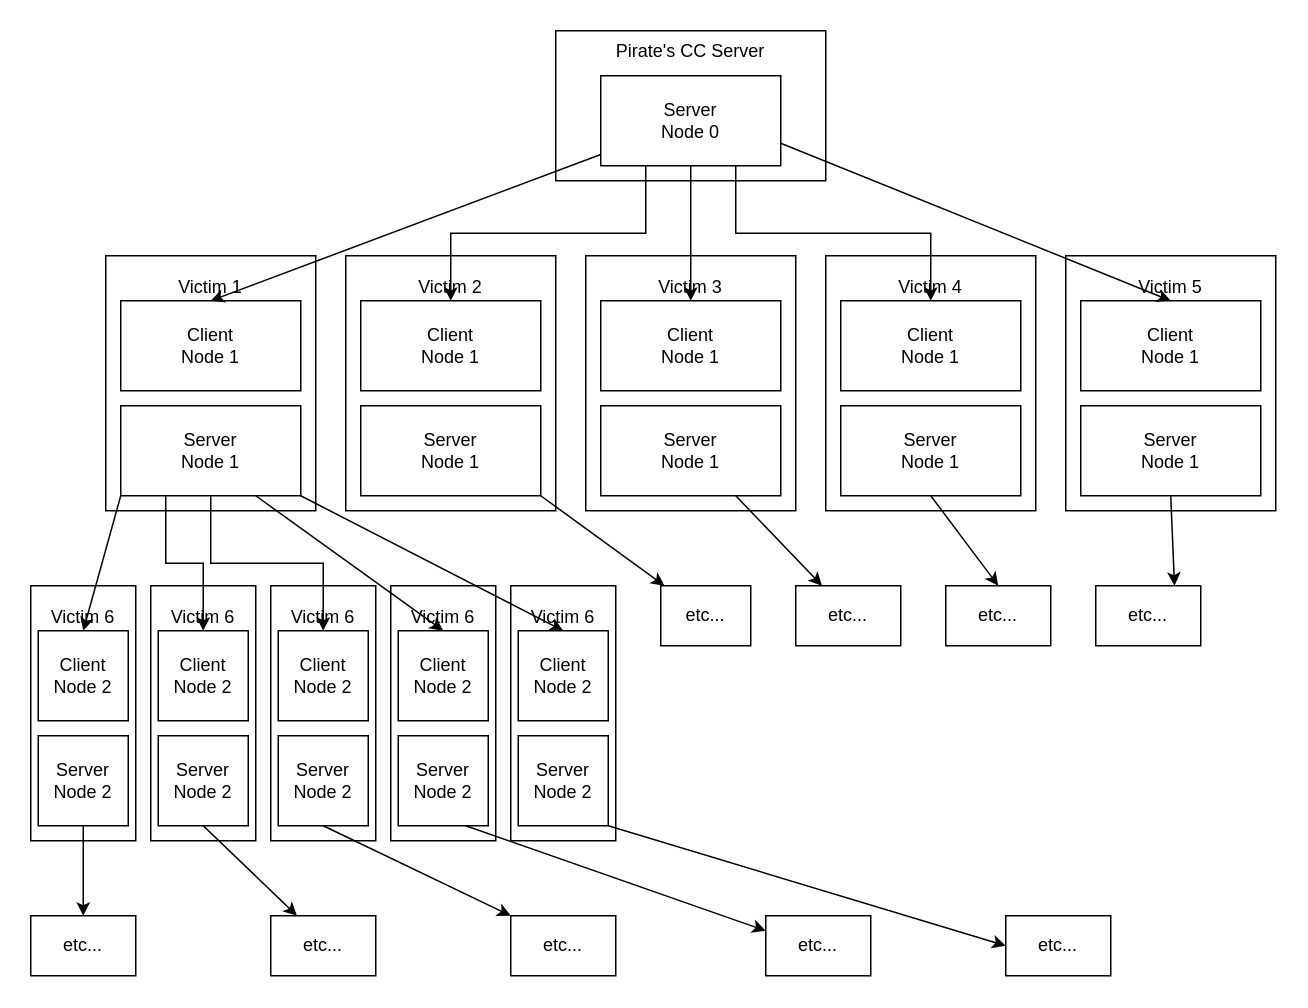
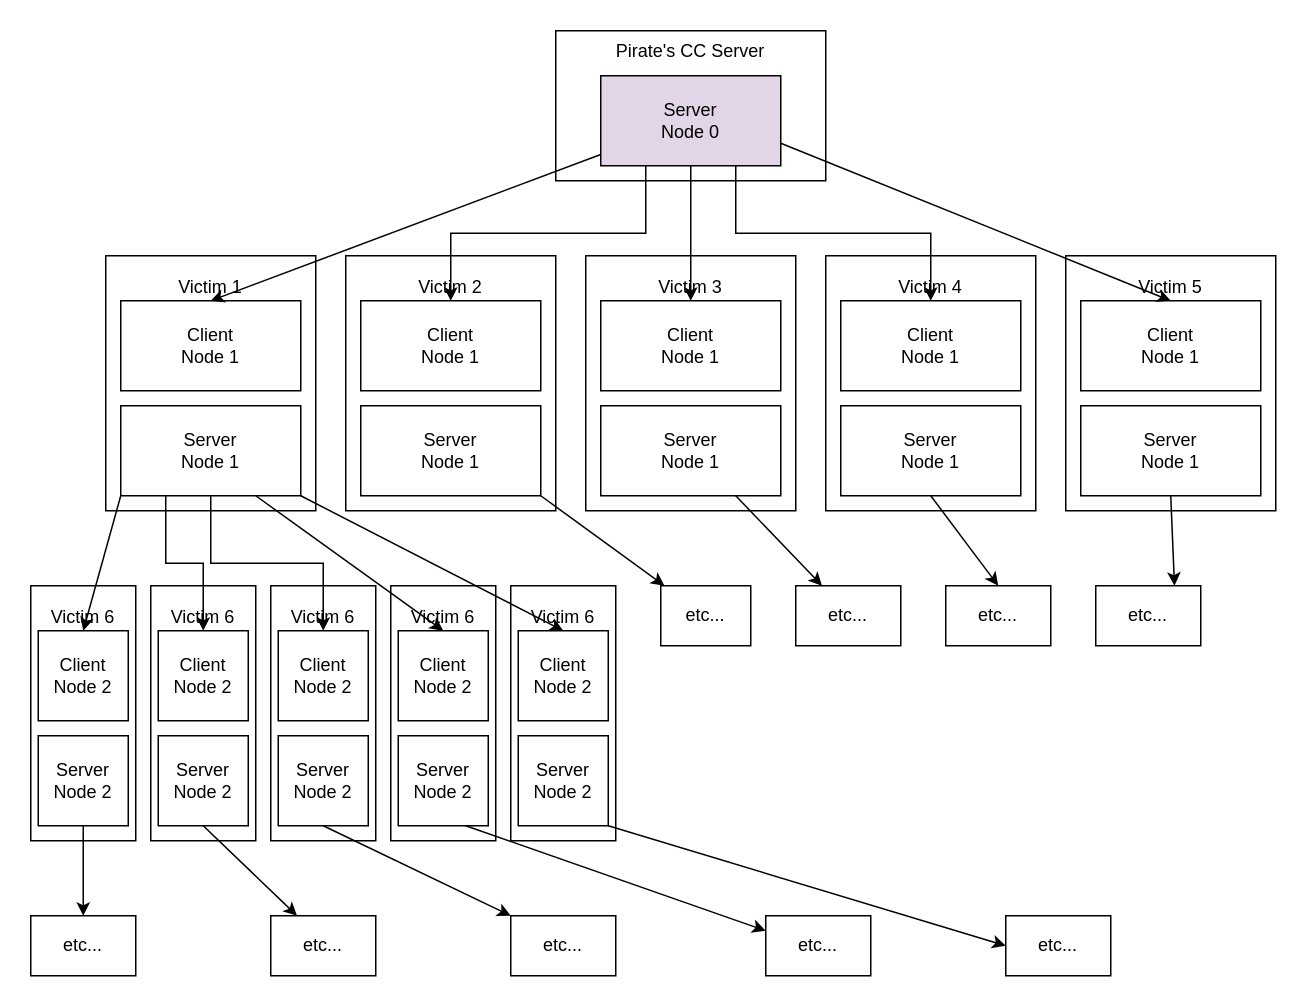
node "Server Node 0": fillcolor #ffffff -> #e1d5e7
